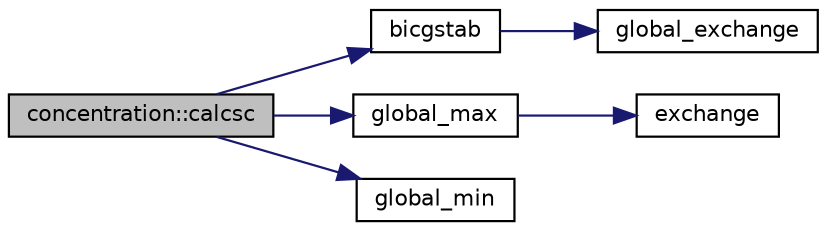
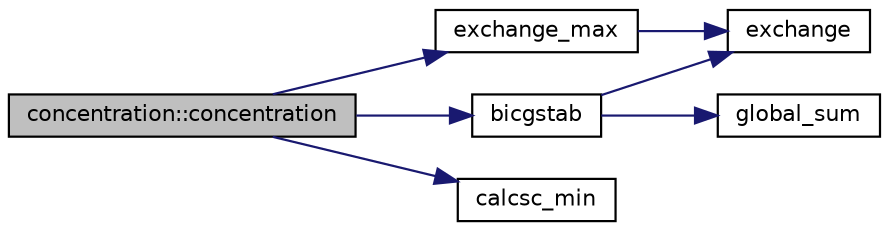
node "global_exchange": label "global_exchange" -> "global_sum"
edge "bicgstab" -> "exchange": added
node "concentration::calcsc": label "concentration::calcsc" -> "concentration::concentration"
node "global_max": label "global_max" -> "exchange_max"
node "global_min": label "global_min" -> "calcsc_min"
